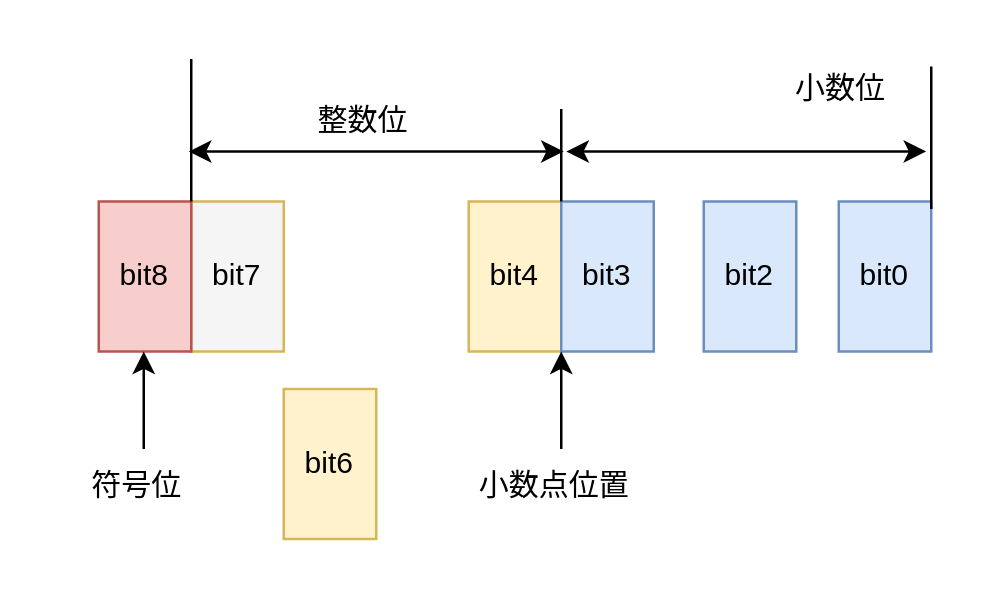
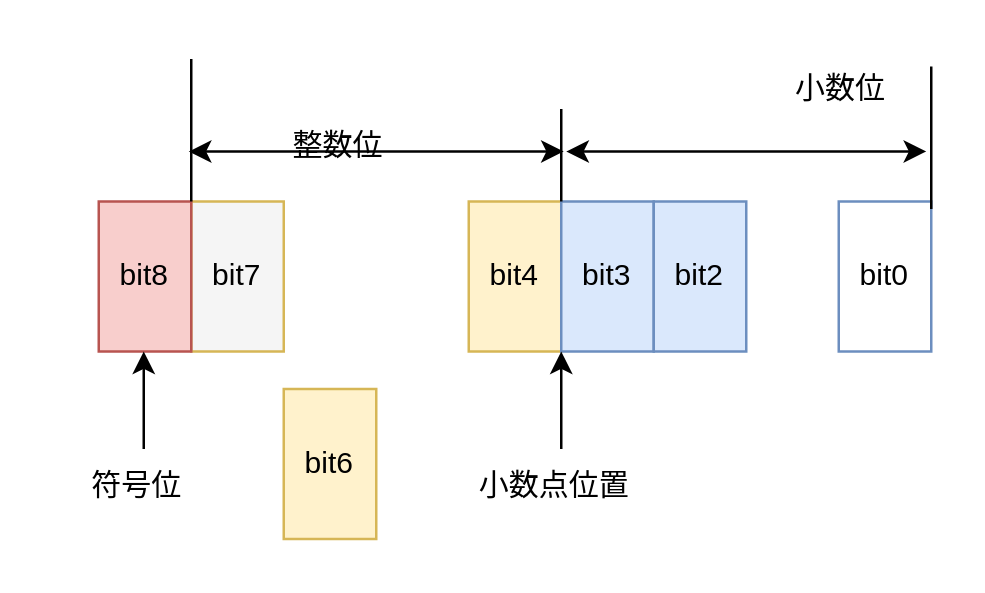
node "整数位": moved (364, 121) -> (339, 146)
node "bit2": moved (750, 276) -> (700, 276)
node "bit0": fillcolor #dae8fc -> #ffffff
